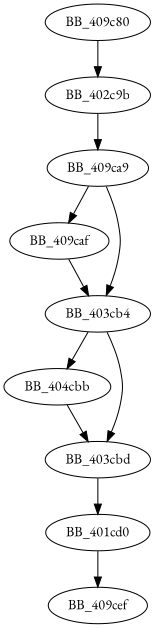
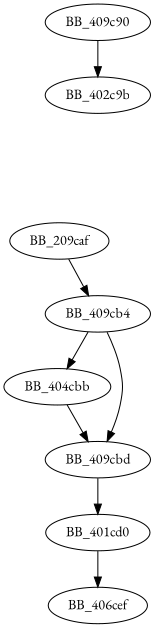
node "BB_409c80": label "BB_409c80" -> "BB_409c90"
node "BB_409ca9": removed
node "BB_409caf": label "BB_409caf" -> "BB_209caf"
node "BB_403cb4": label "BB_403cb4" -> "BB_409cb4"
node "BB_403cbd": label "BB_403cbd" -> "BB_409cbd"
node "BB_409cef": label "BB_409cef" -> "BB_406cef"
